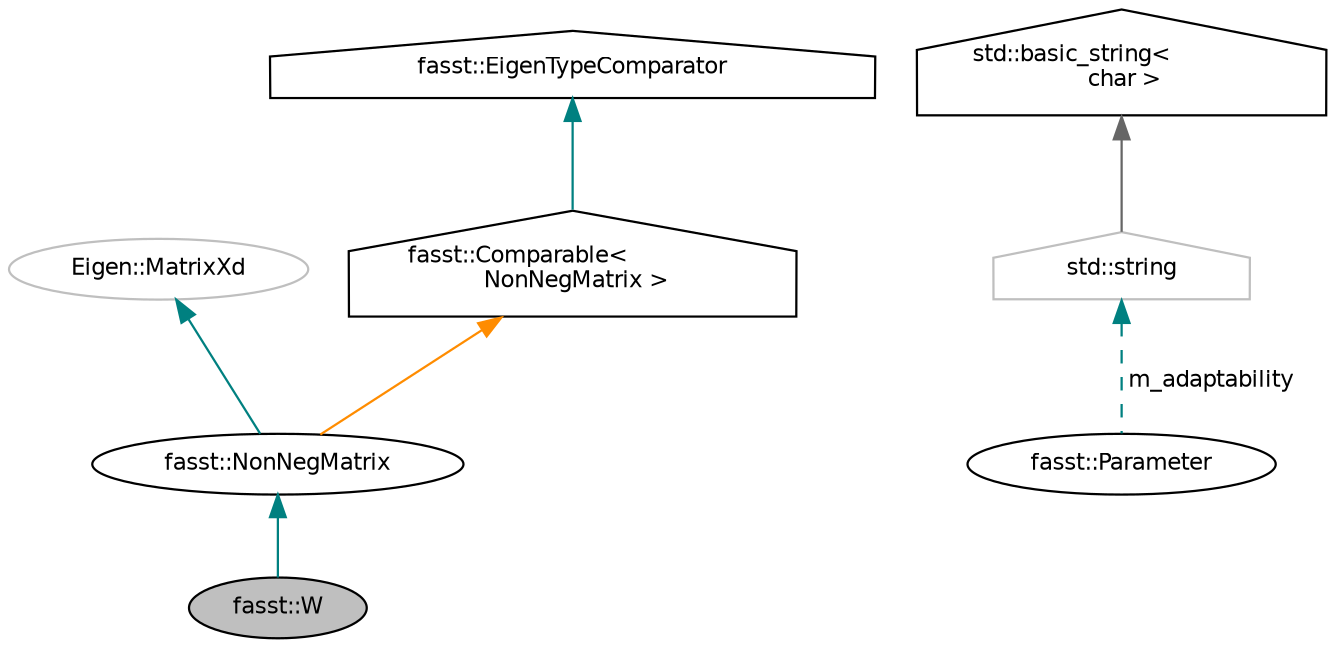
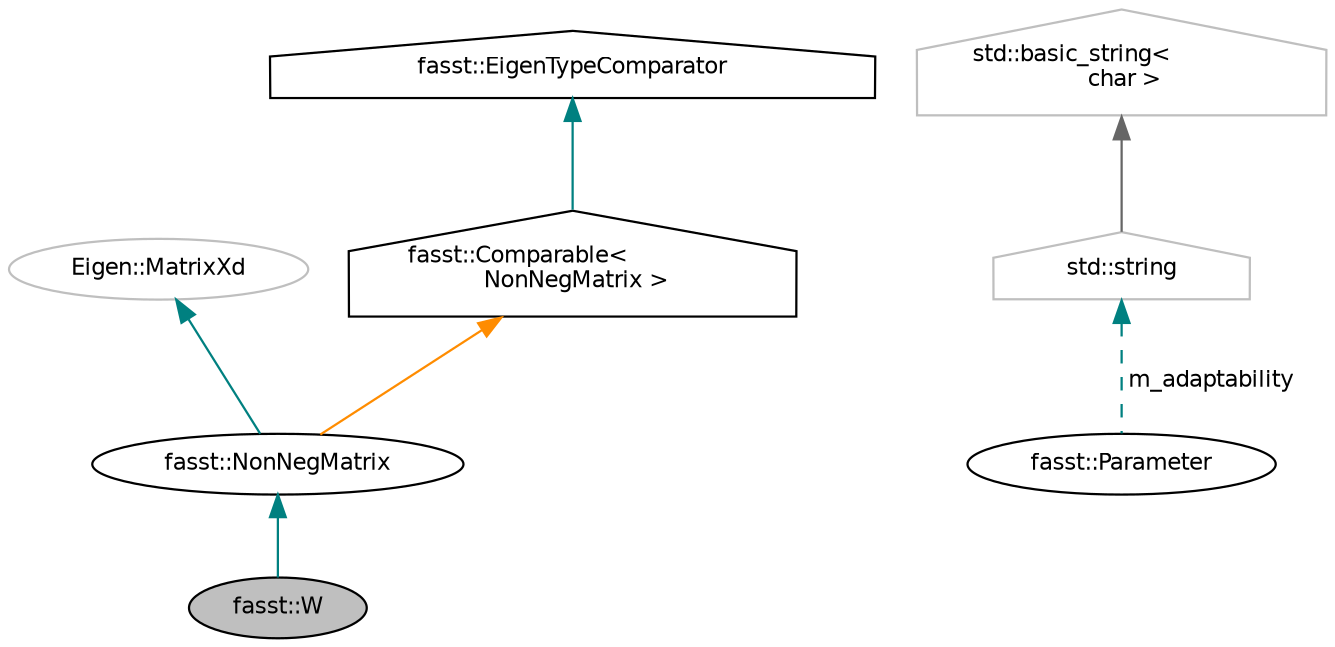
node "std::basic_string< char >": color black -> grey75
